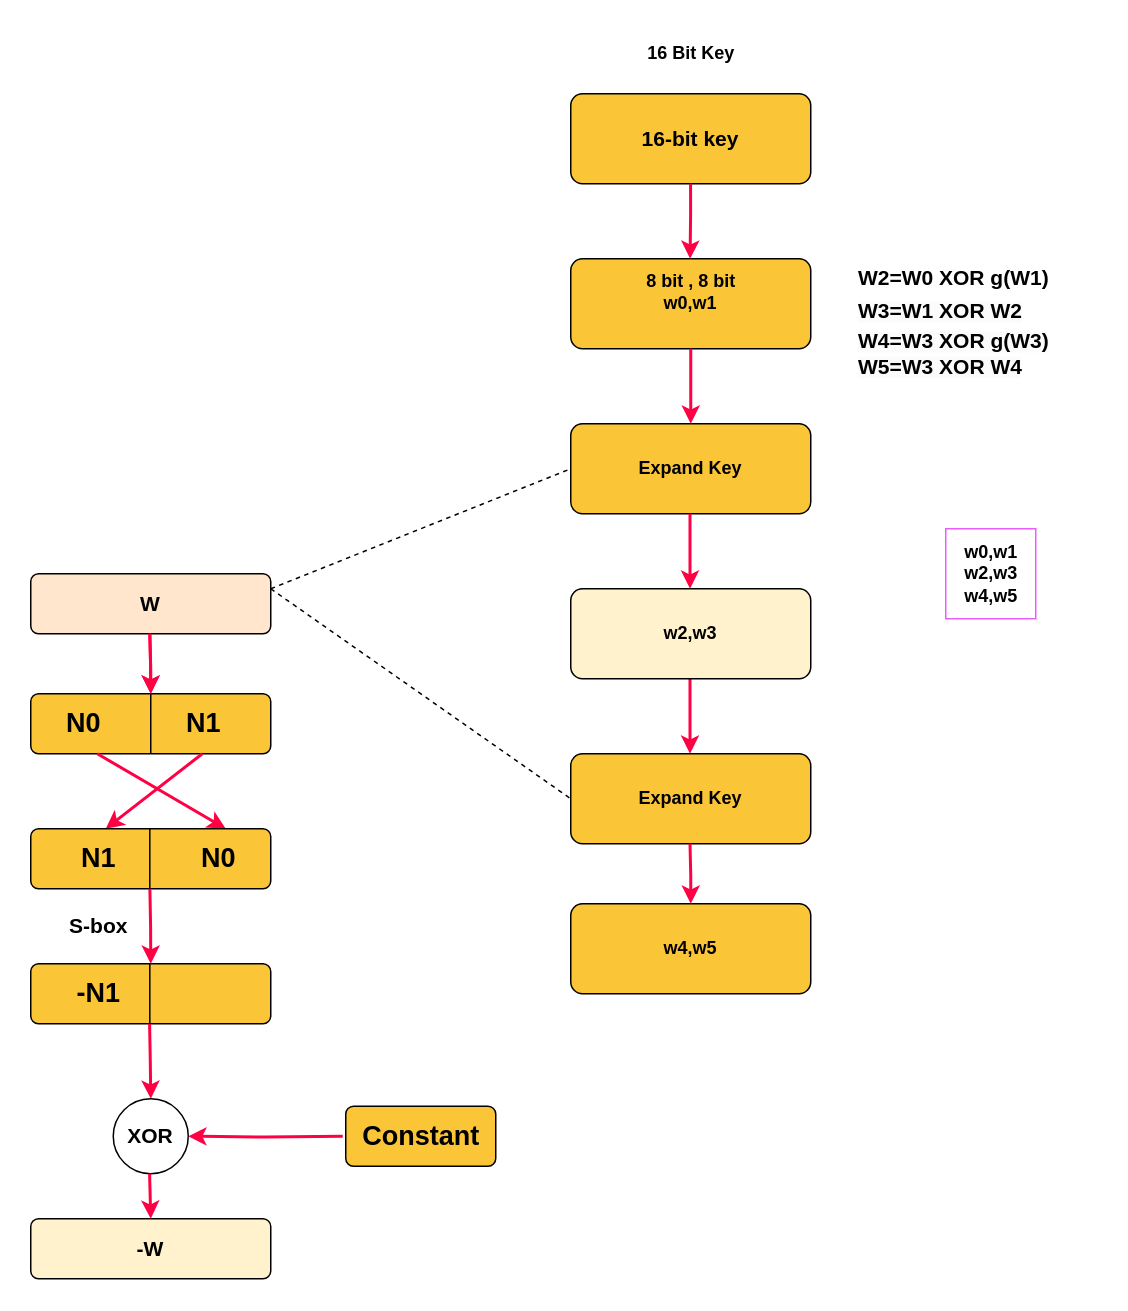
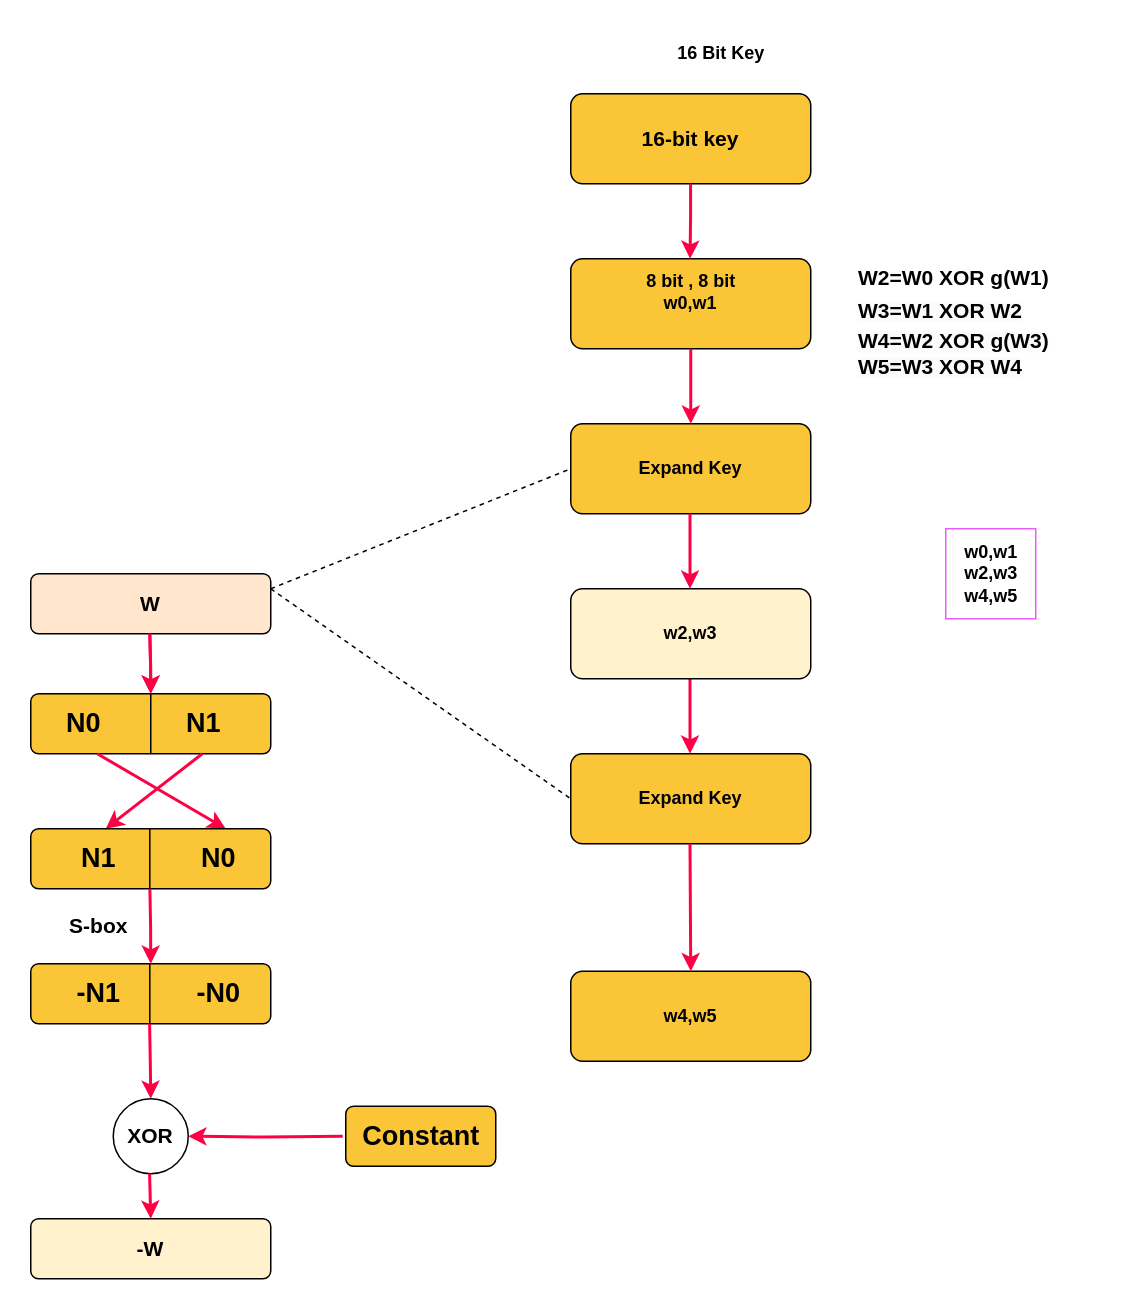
node "16 Bit Key": moved (691, 53) -> (721, 53)
node "W4=W3 XOR g(W3) W5=W3 XOR W4": label "W4=W3 XOR g(W3) W5=W3 XOR W4" -> "W4=W2 XOR g(W3) W5=W3 XOR W4"
node "w4,w5": moved (691, 949) -> (691, 1016)
node "-N0": added
